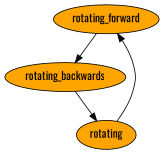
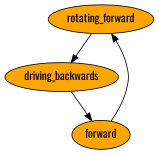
node "rotating_backwards": label "rotating_backwards" -> "driving_backwards"
node "rotating": label "rotating" -> "forward"
